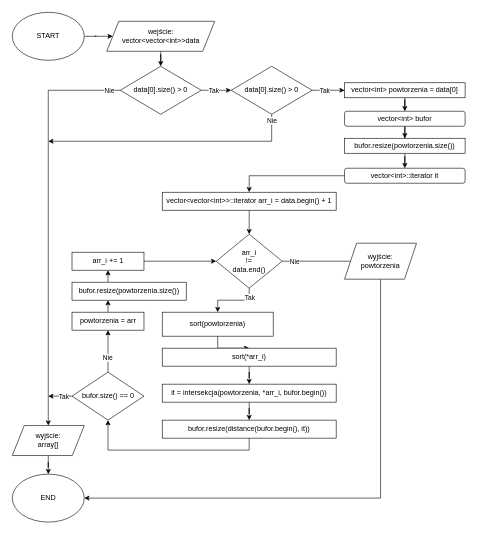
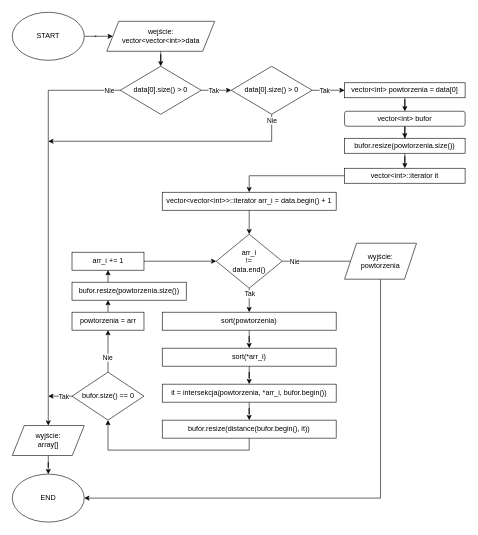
node "vector<int>::iterator it": shape rounded rectangle -> rectangle
node "sort(powtorzenia)": size 111x24 -> 174x18
